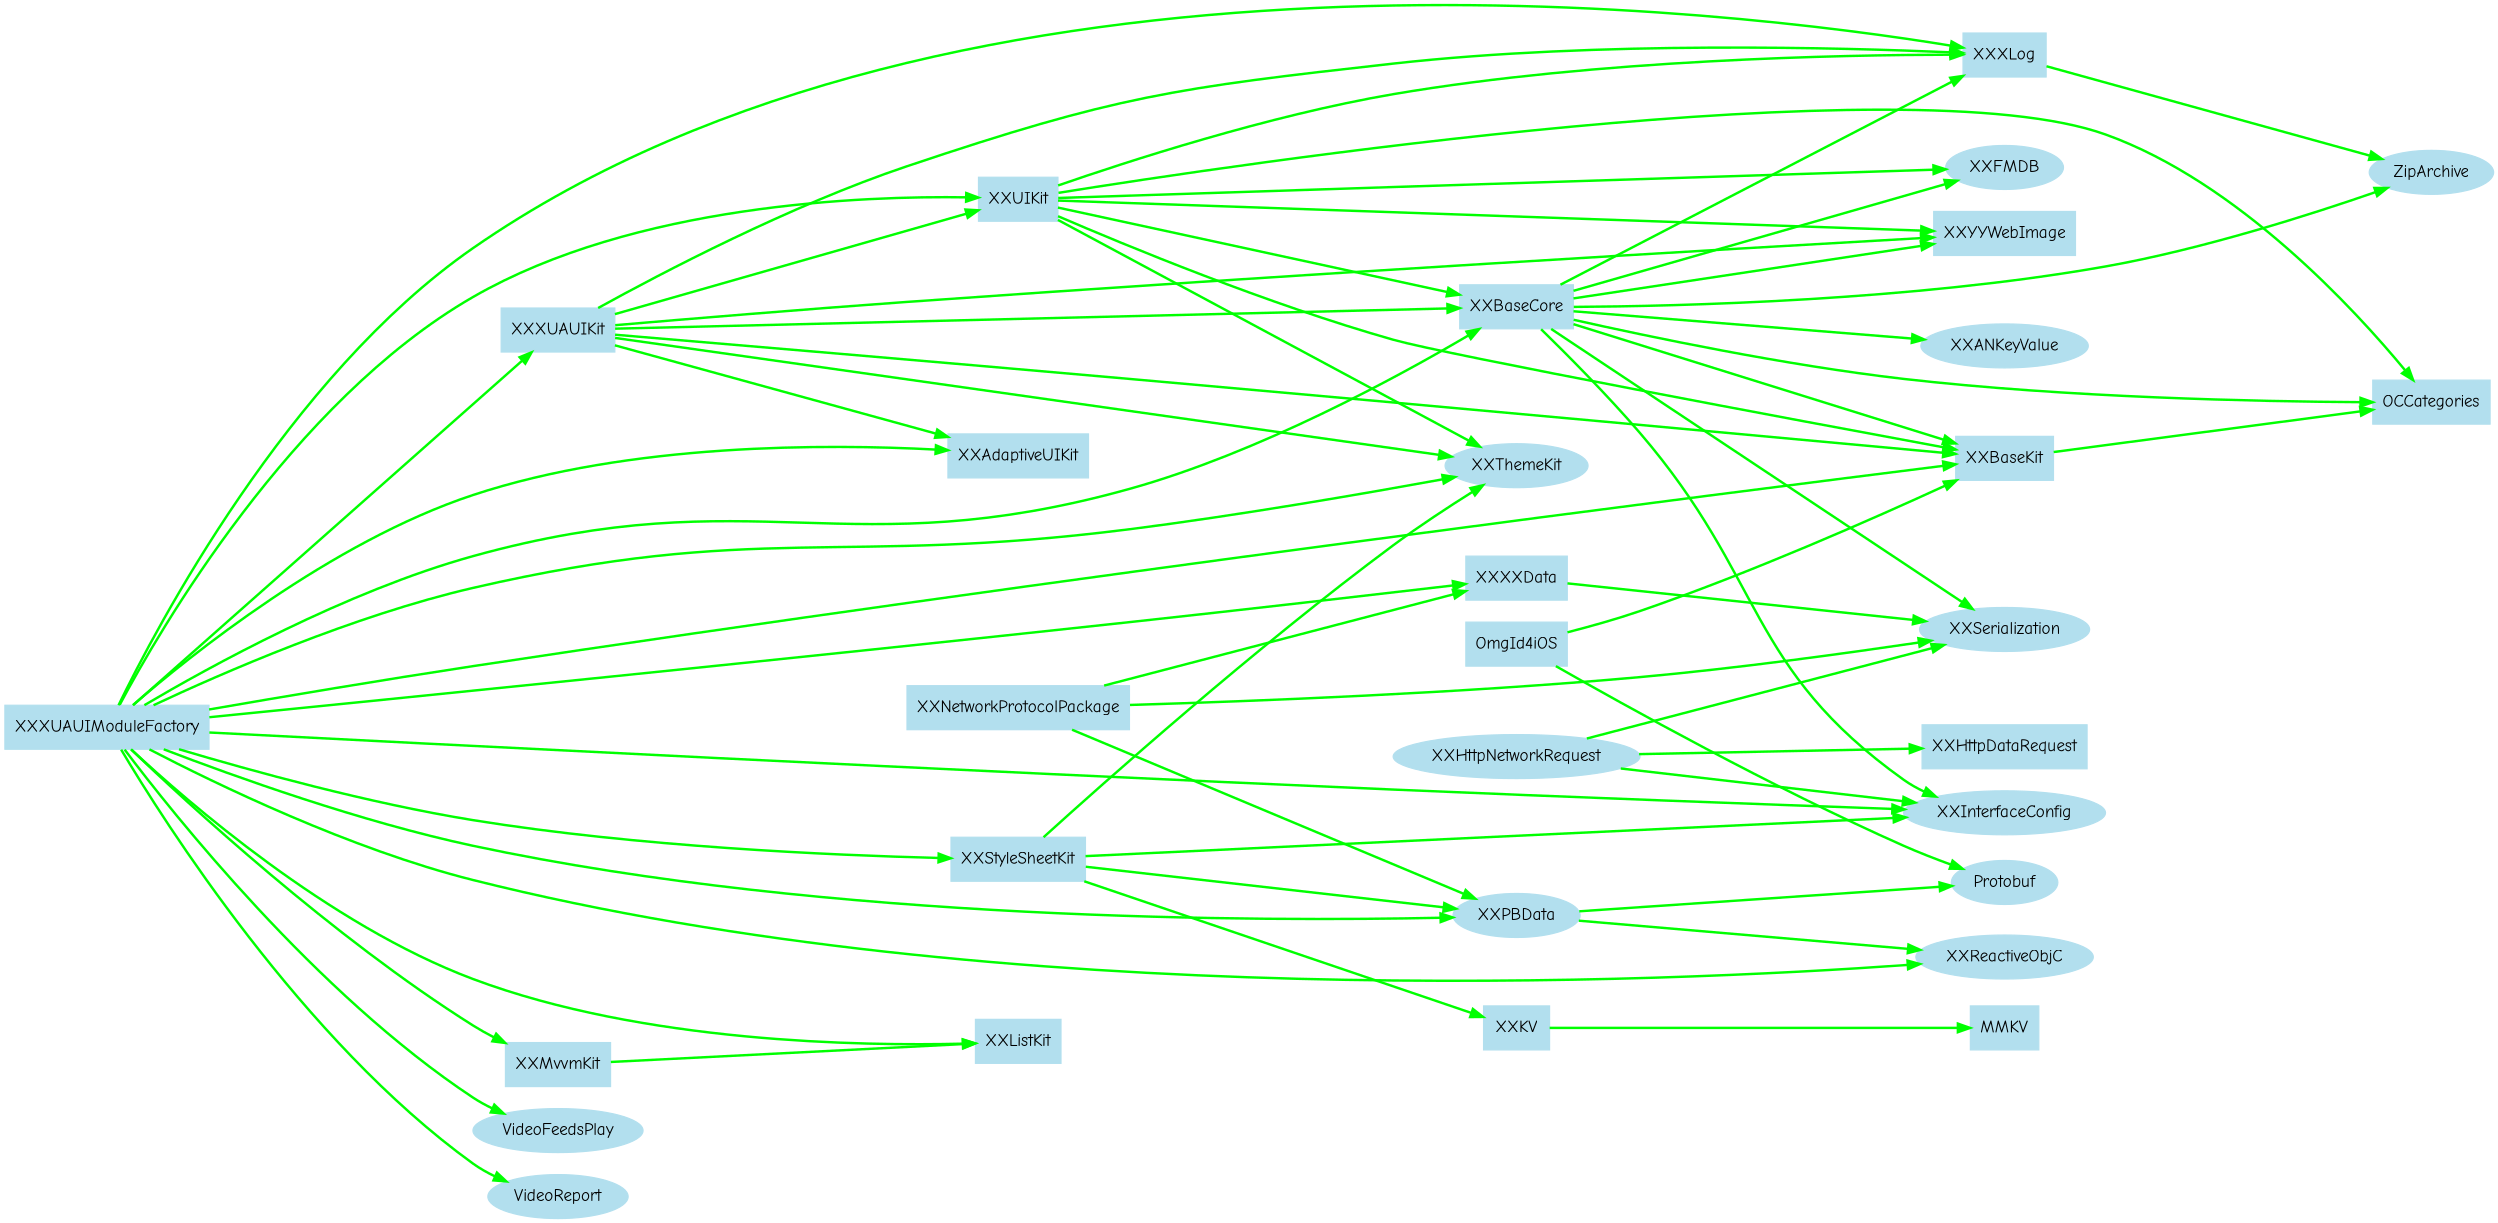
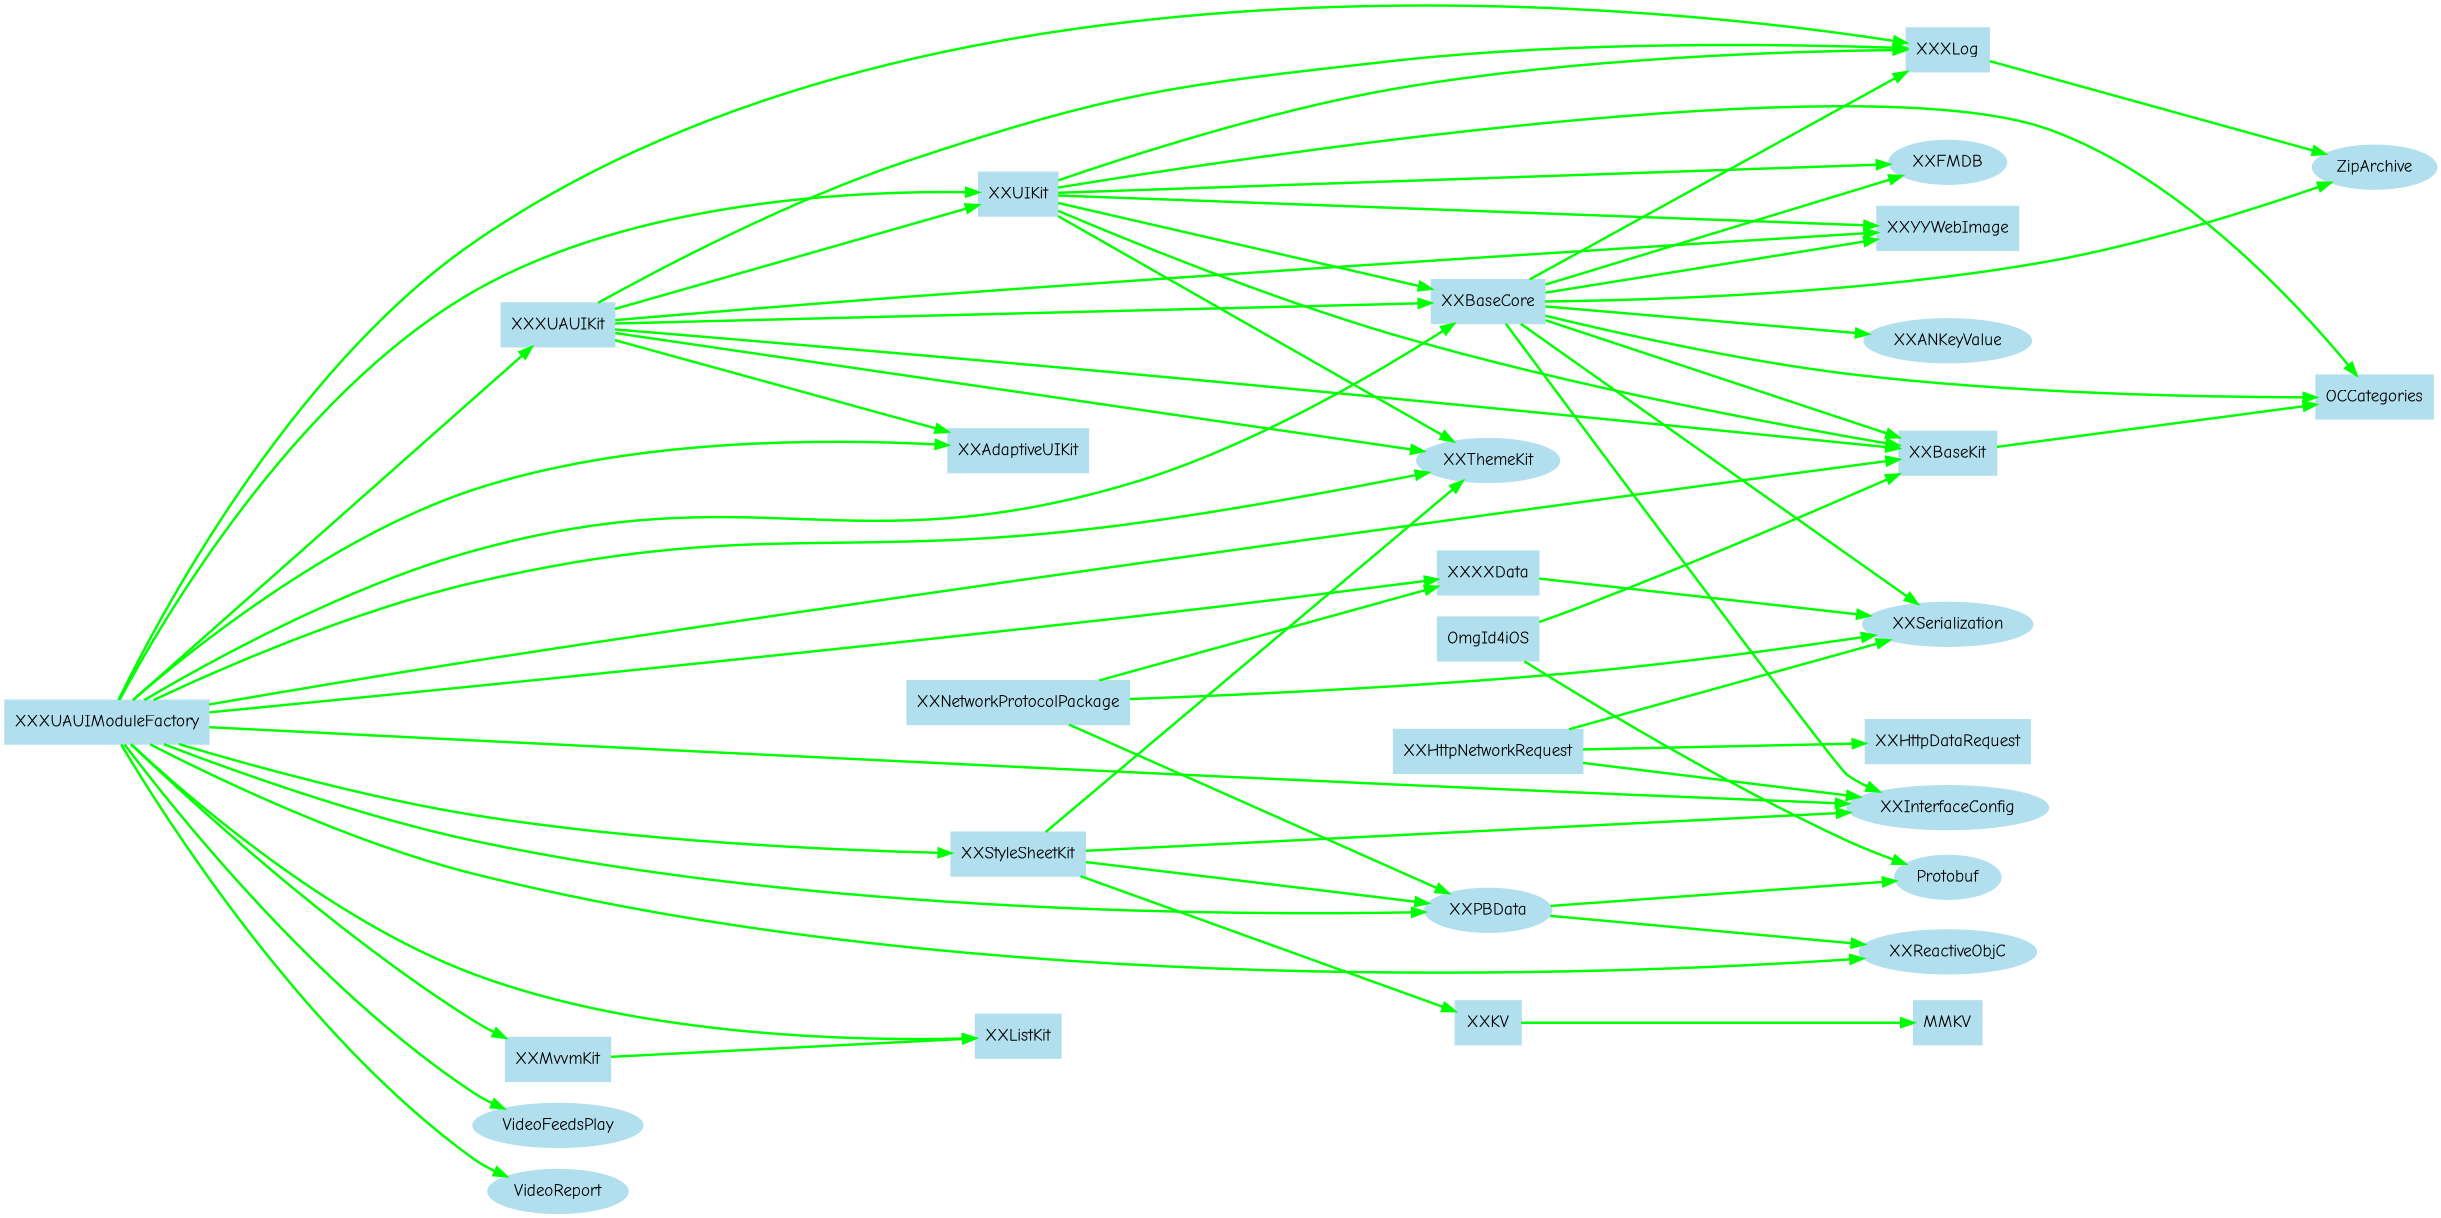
node "XXHttpNetworkRequest": shape ellipse -> box
